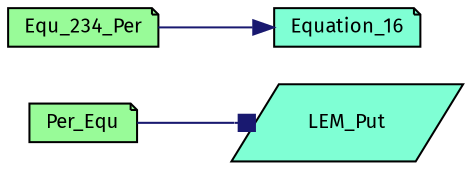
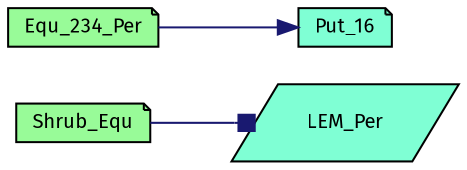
node "Equation_16": label "Equation_16" -> "Put_16"
node "Per_Equ": label "Per_Equ" -> "Shrub_Equ"
node "LEM_Put": label "LEM_Put" -> "LEM_Per"
